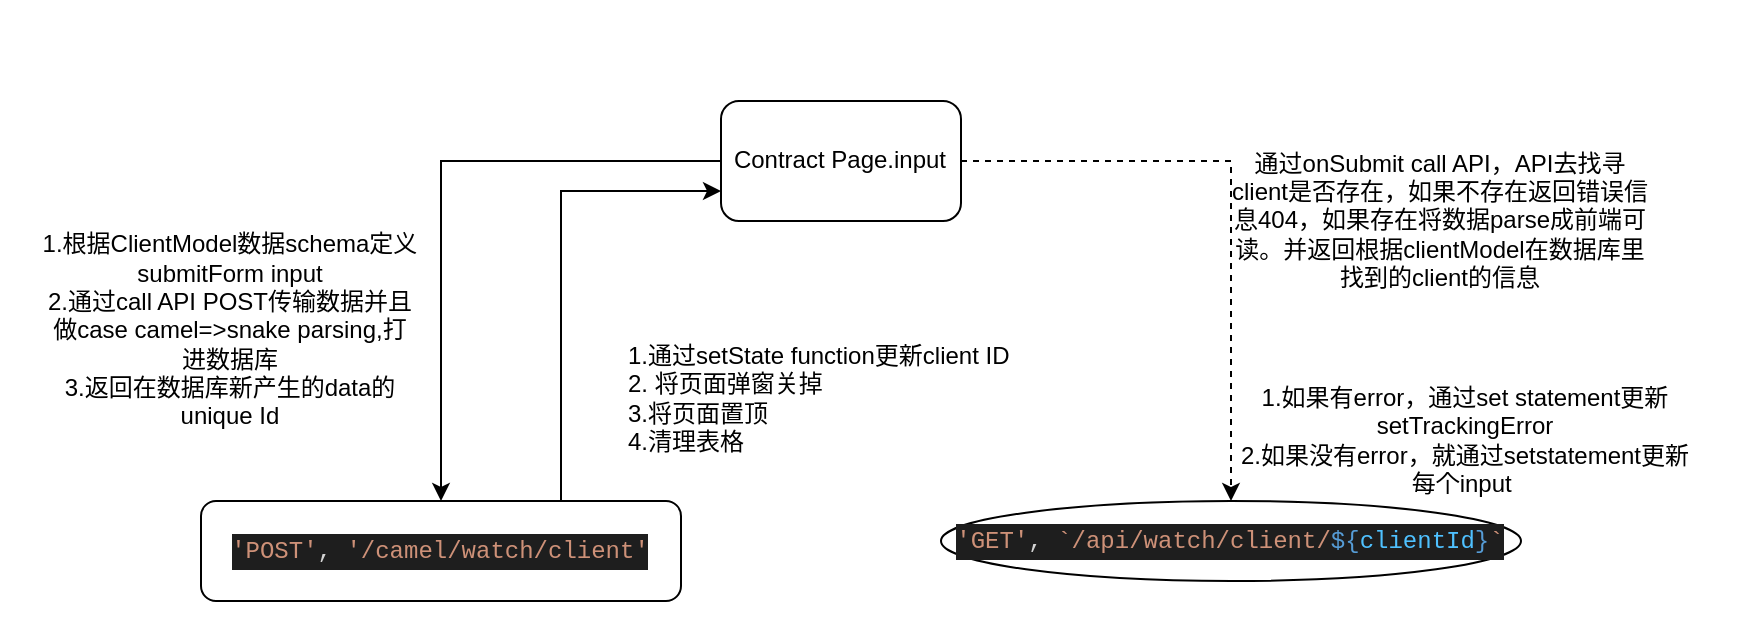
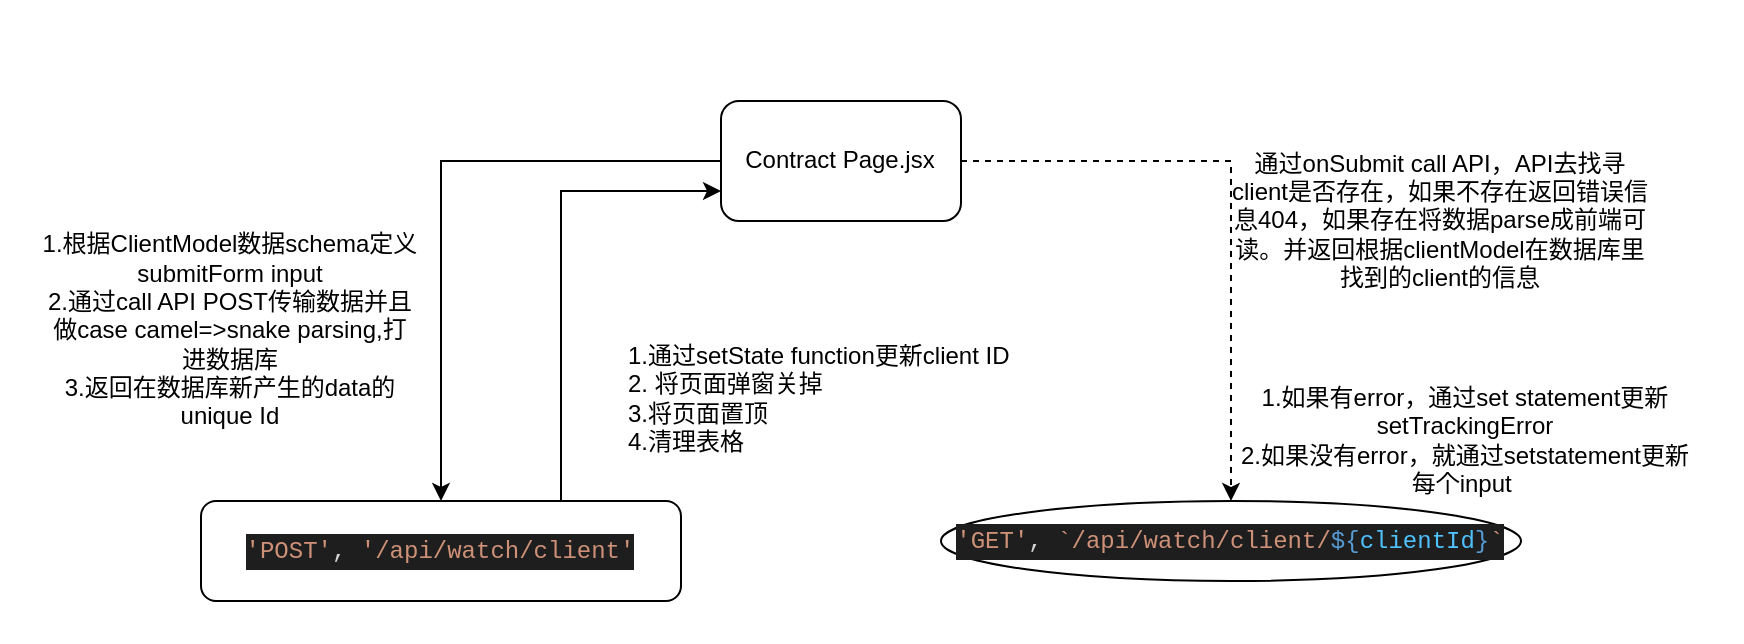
node "Contract Page.input": label "Contract Page.input" -> "Contract Page.jsx"
node "'POST', '/camel/watch/client'": label "'POST', '/camel/watch/client'" -> "'POST', '/api/watch/client'"
